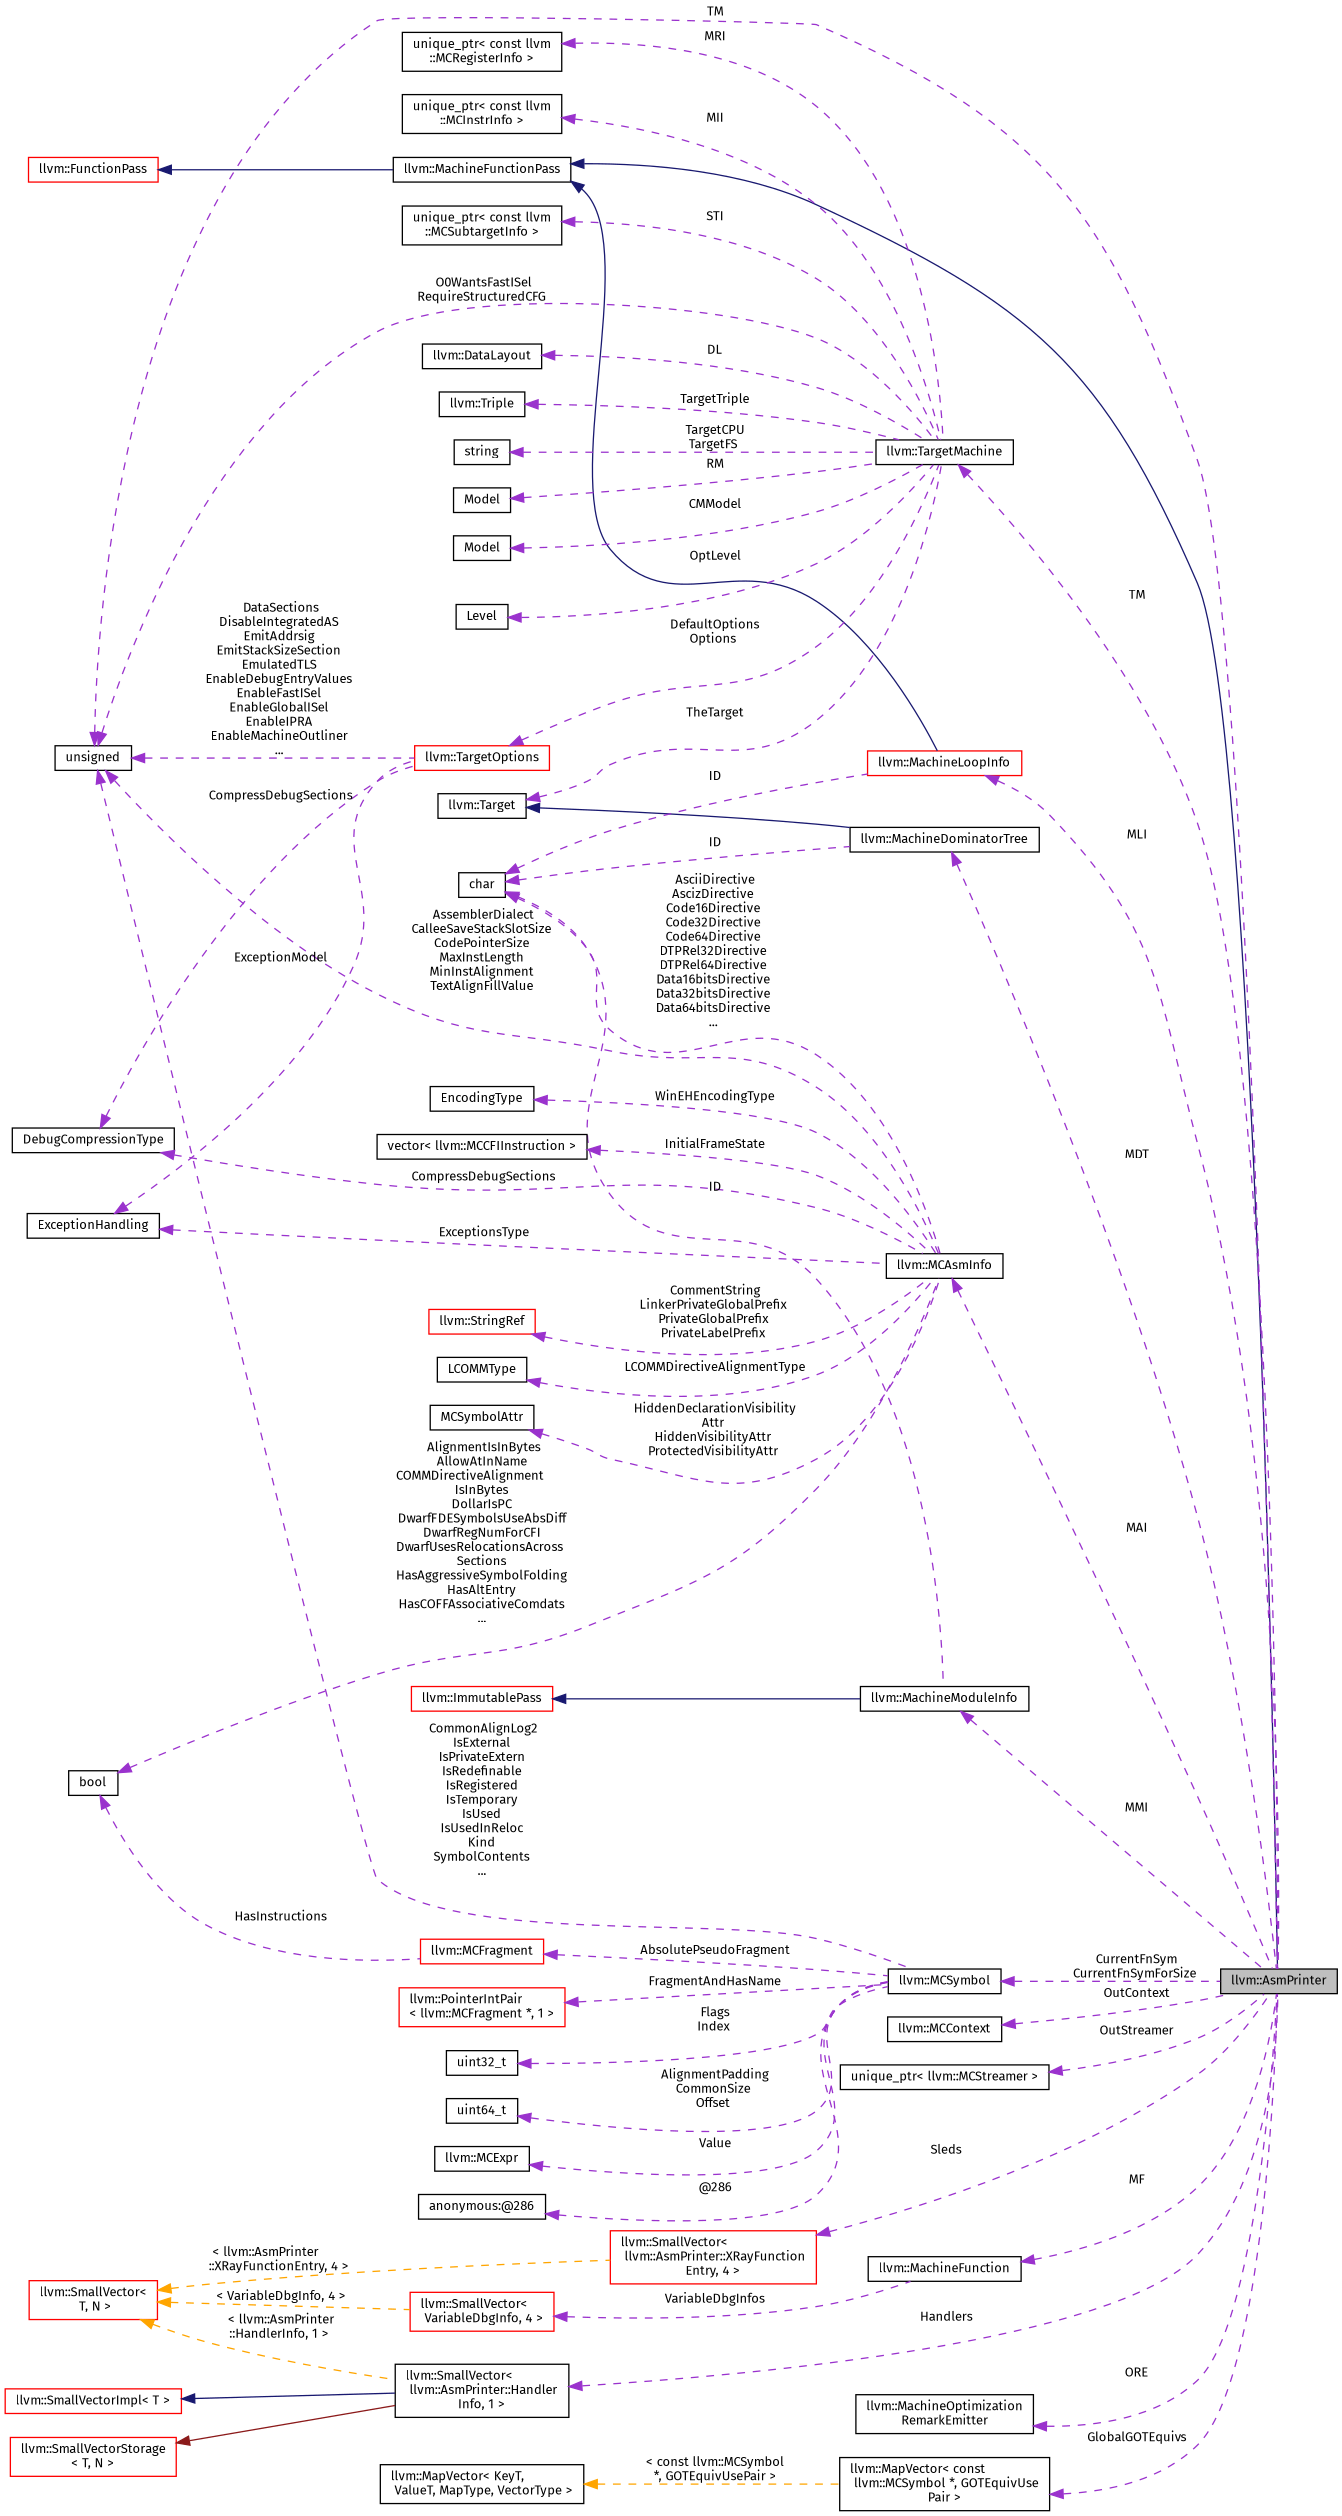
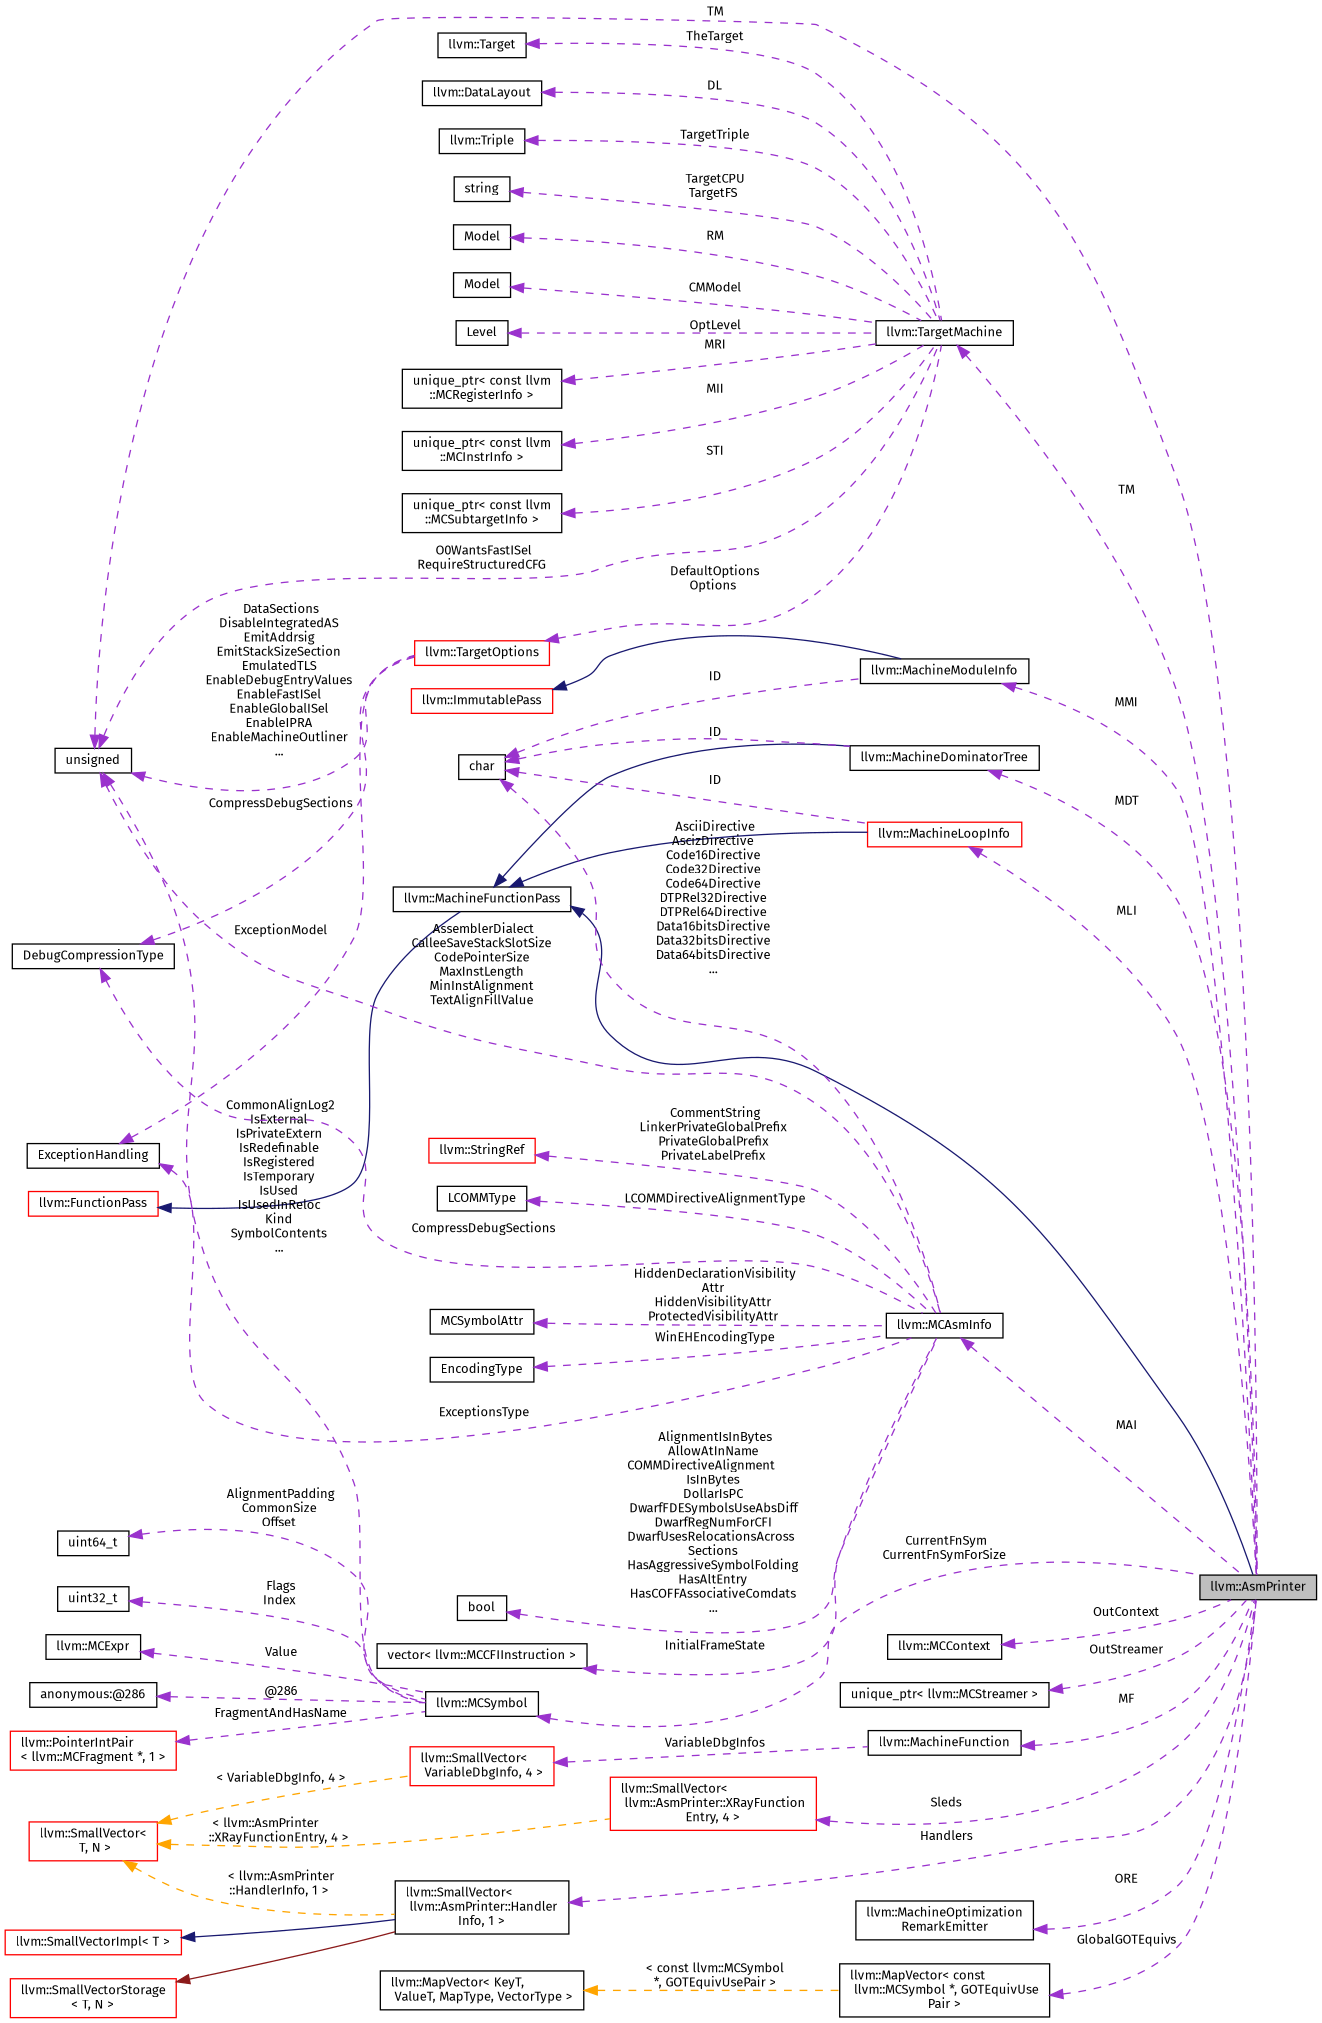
edge "llvm::MachineDominatorTree" -> "llvm::Target": now "llvm::MachineDominatorTree" -> "llvm::MachineFunctionPass"
node "llvm::MCFragment": removed
